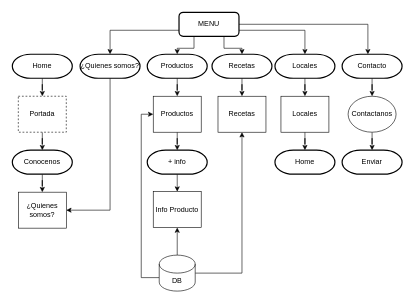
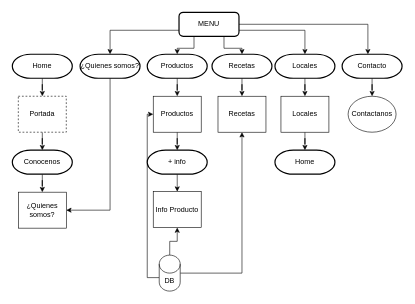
edge "Contactanos" -> "Enviar": removed
node "Enviar": removed
node "DB": size 36x36 -> 21x36
